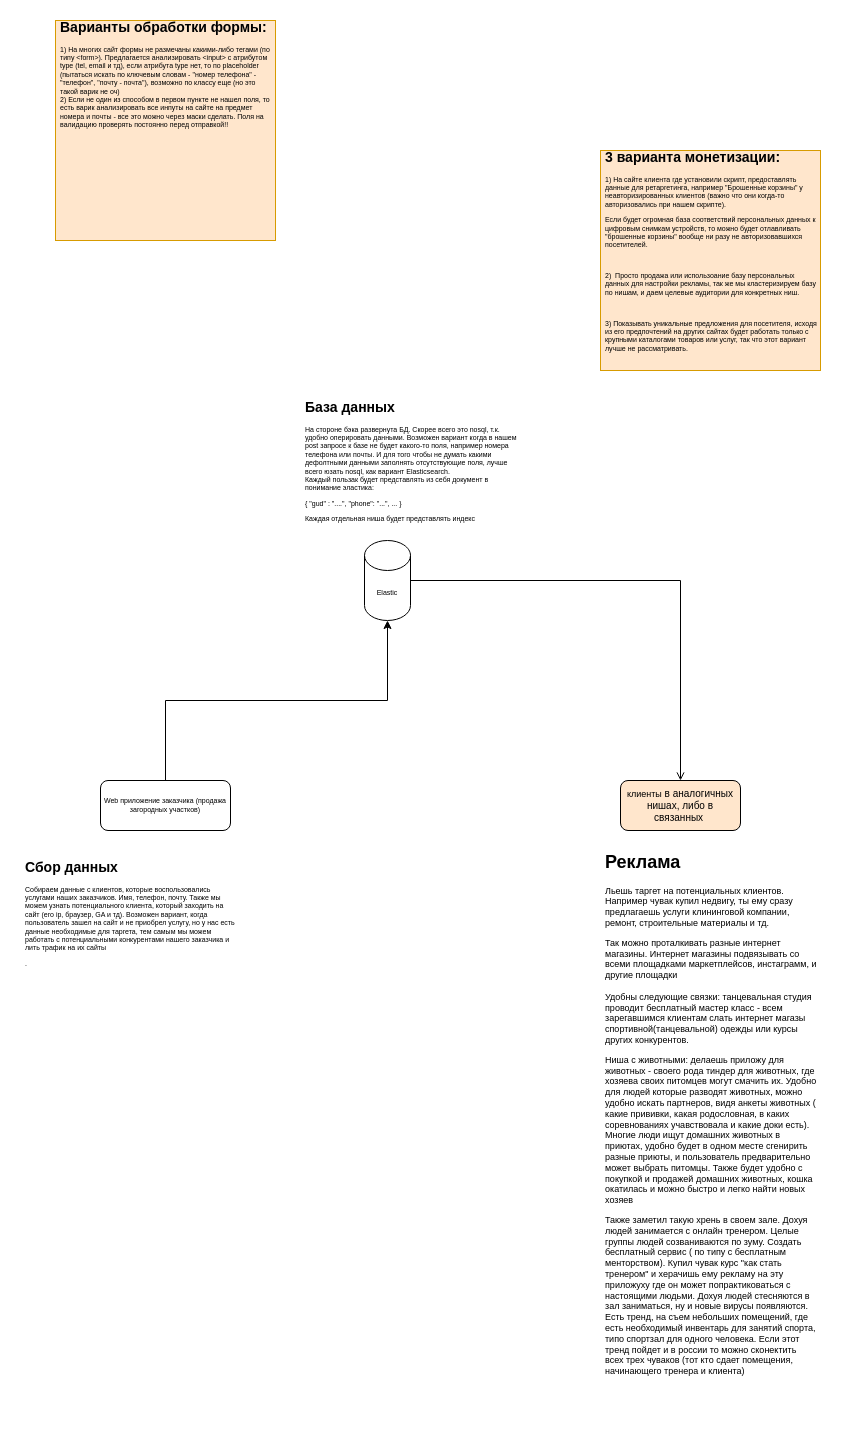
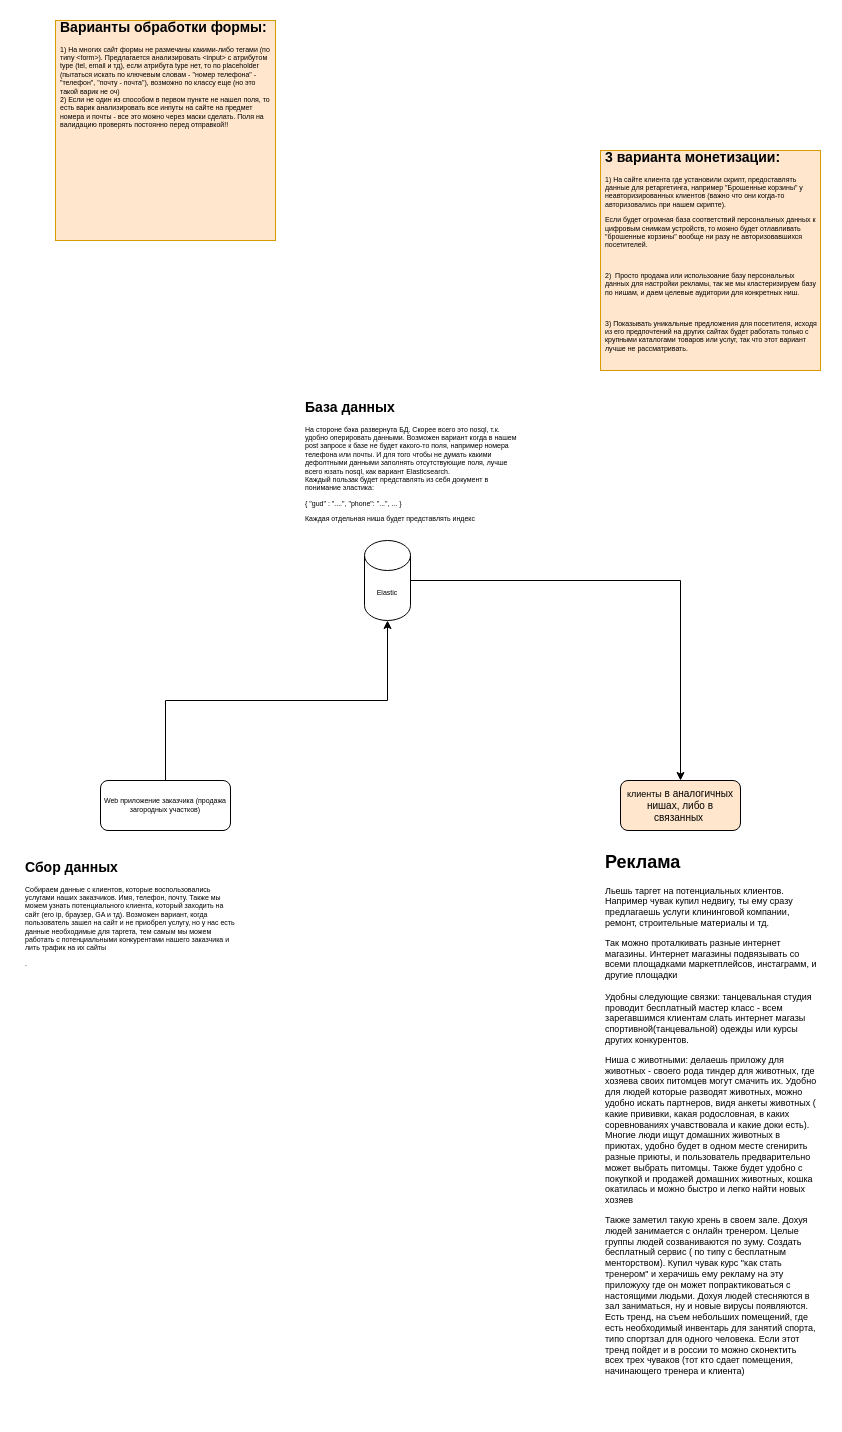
edge "Elastic" -> "клиенты в аналогичных нишах, либо в связанных": arrowhead open -> classic
